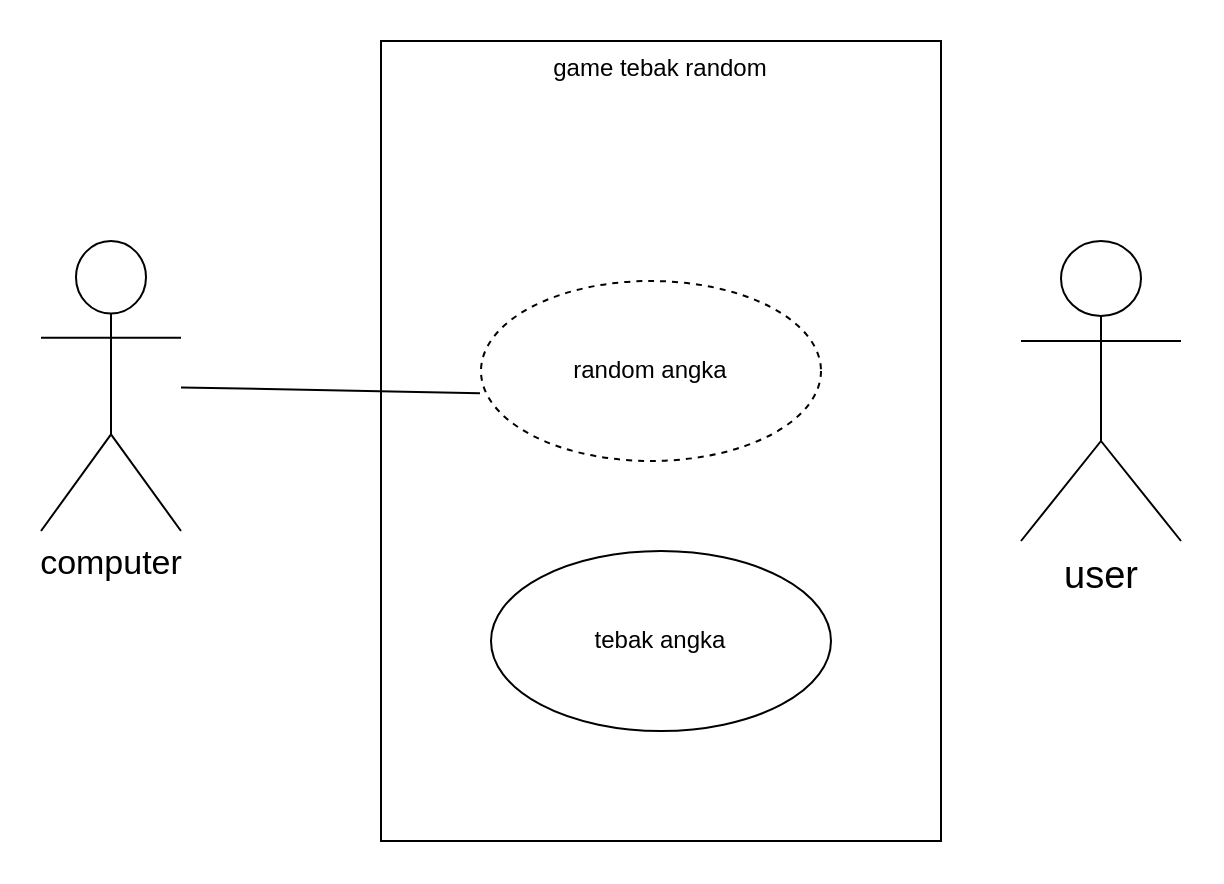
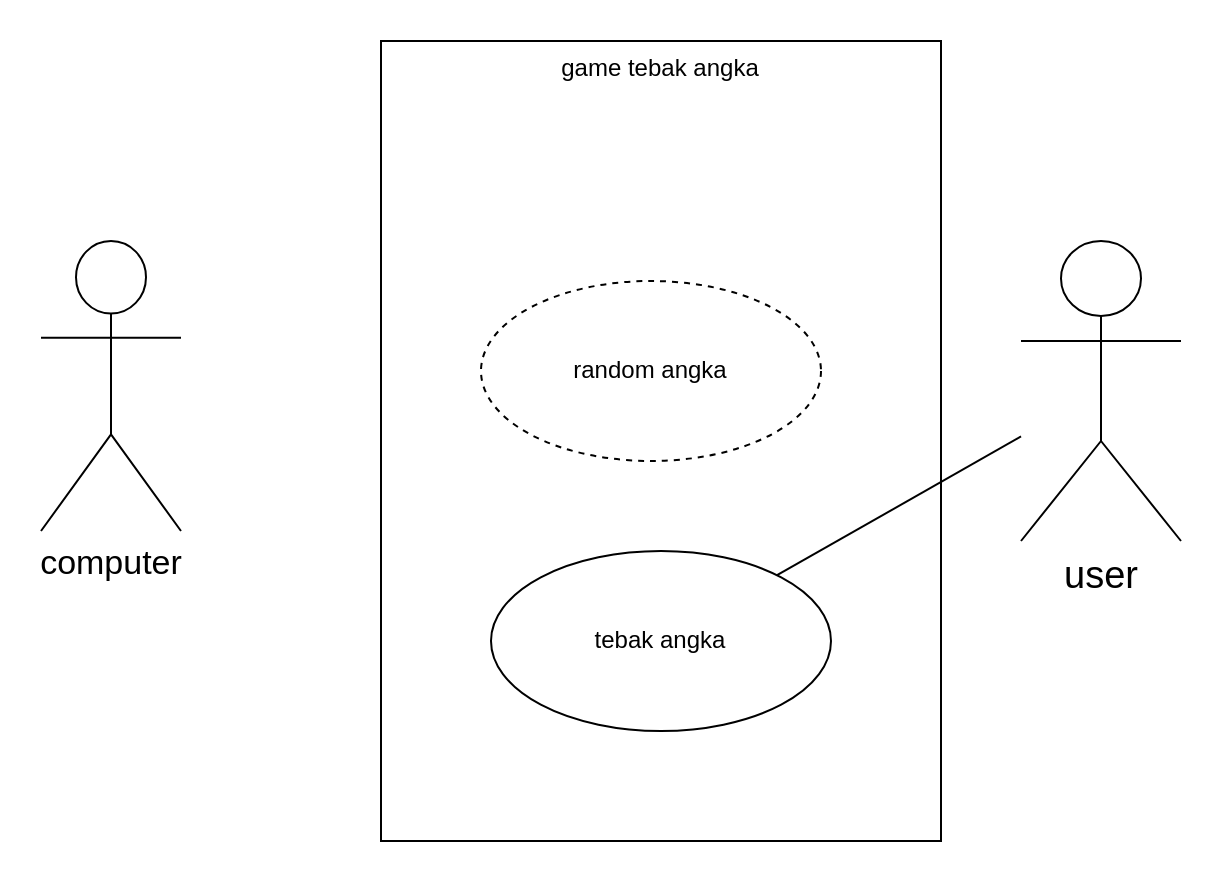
node "game tebak random": label "game tebak random" -> "game tebak angka"
edge "random angka" -- "computer": removed
edge "user" -- "tebak angka": added
